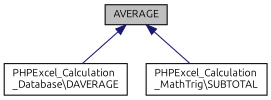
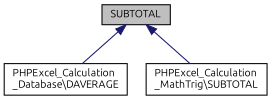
node "AVERAGE": label "AVERAGE" -> "SUBTOTAL"
